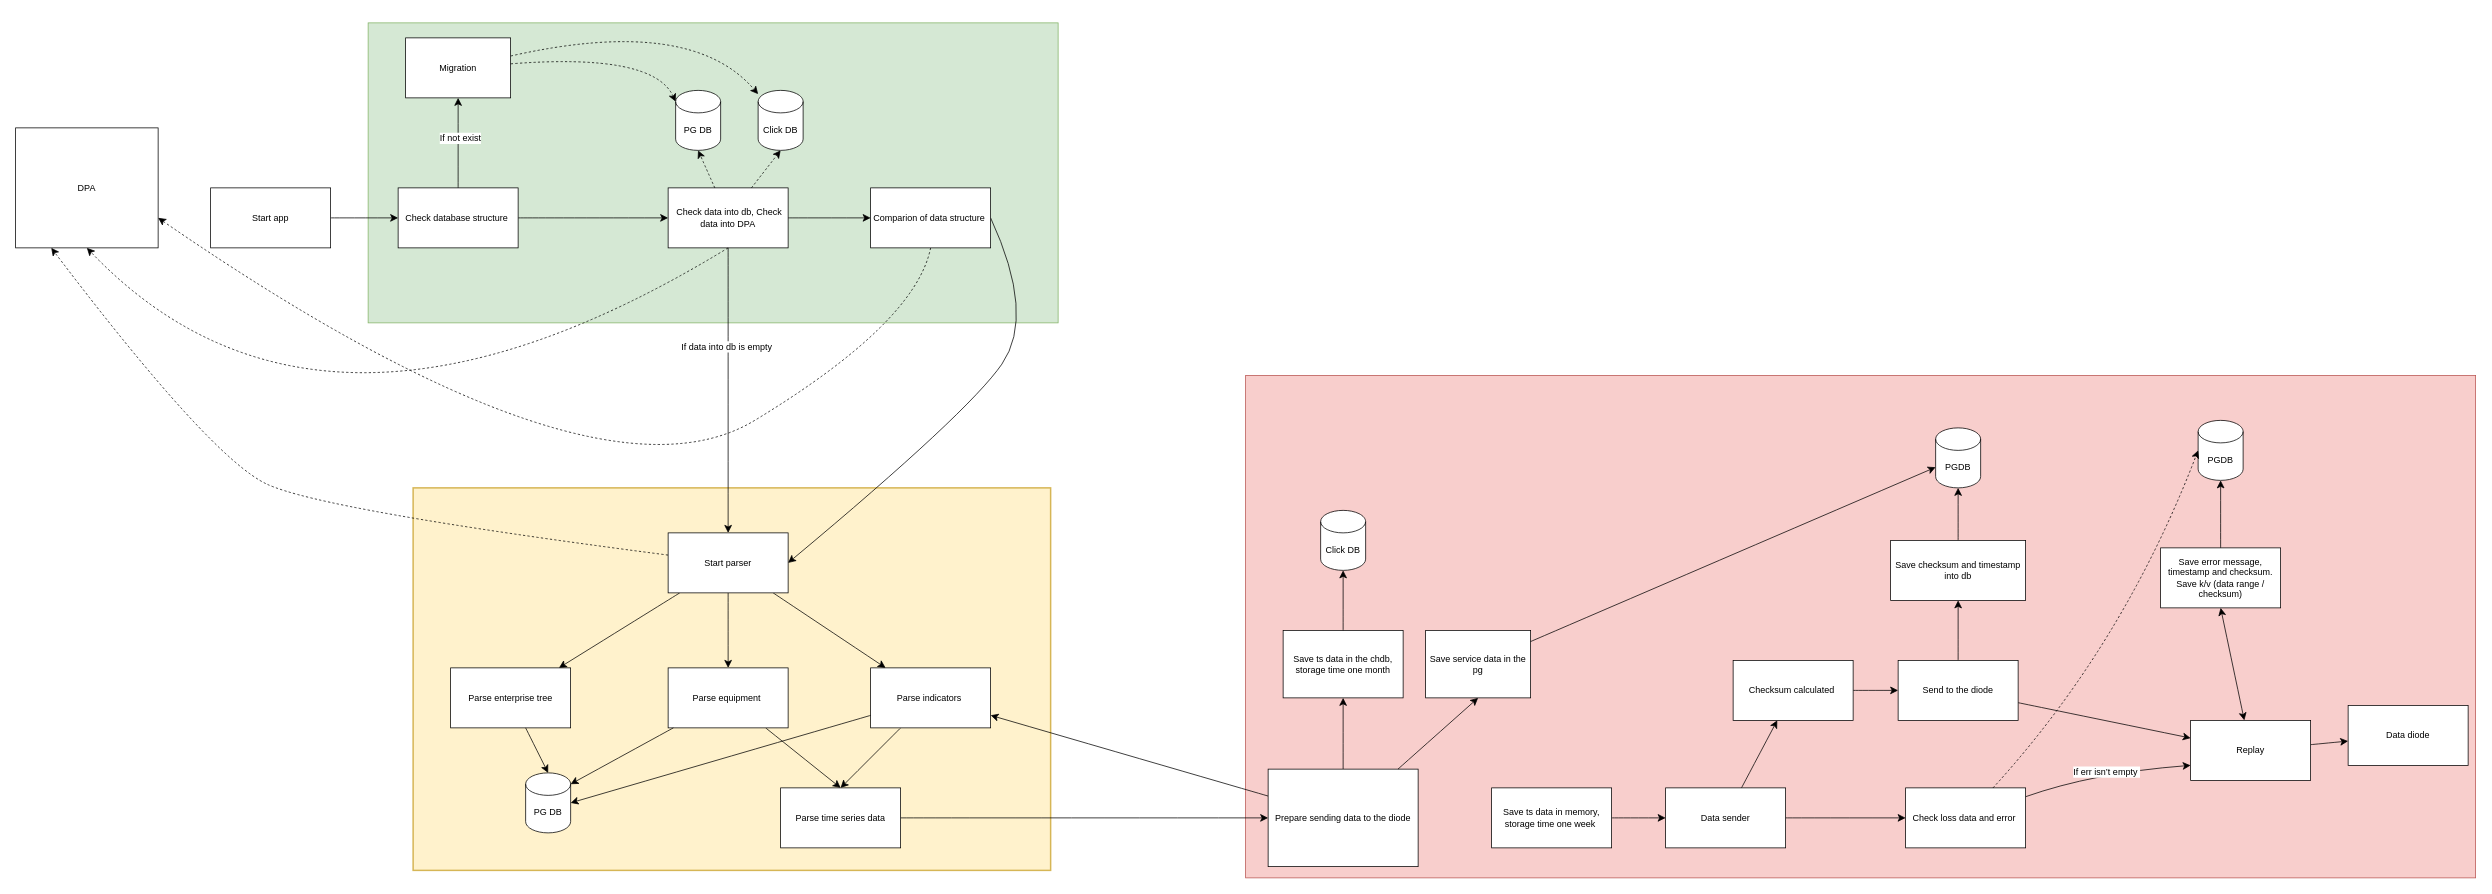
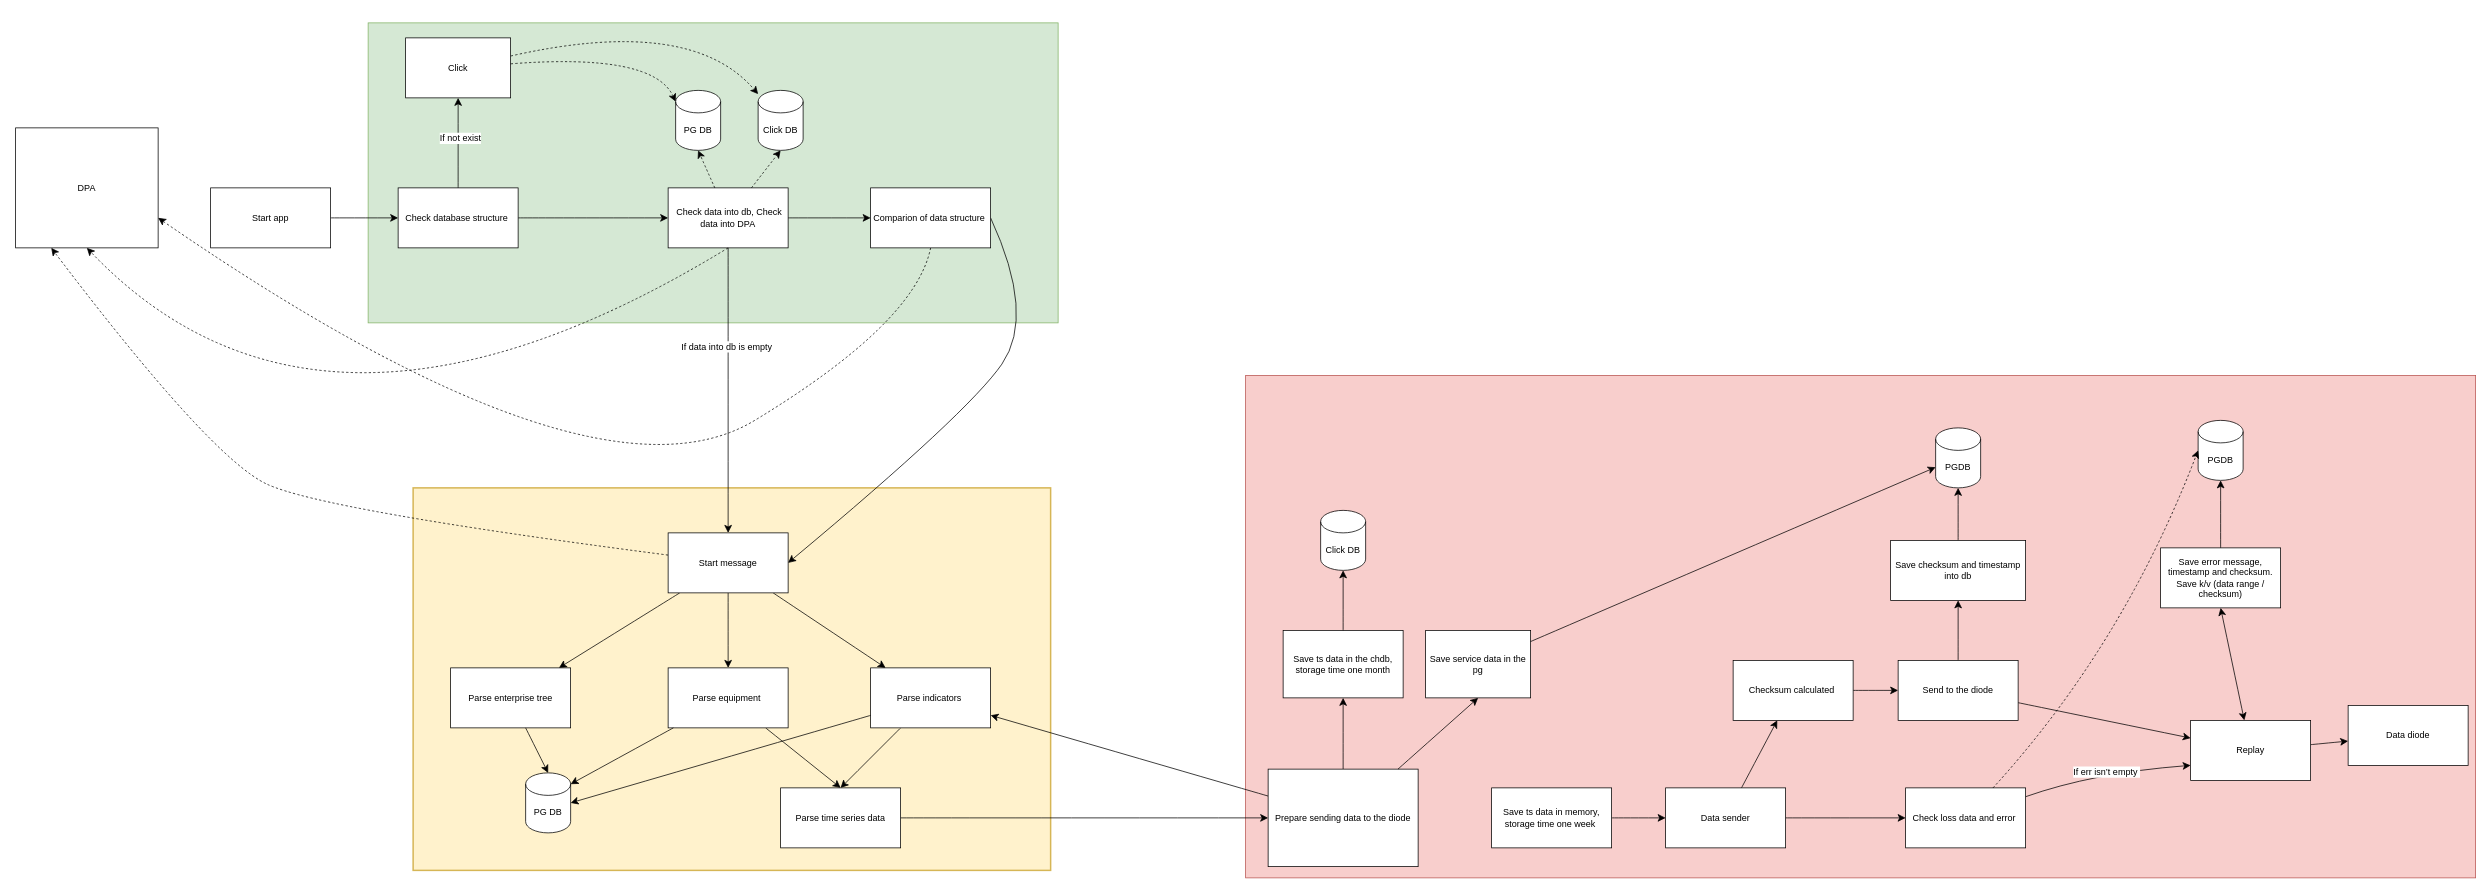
node "Migration": label "Migration" -> "Click"
node "Start parser": label "Start parser" -> "Start message"
